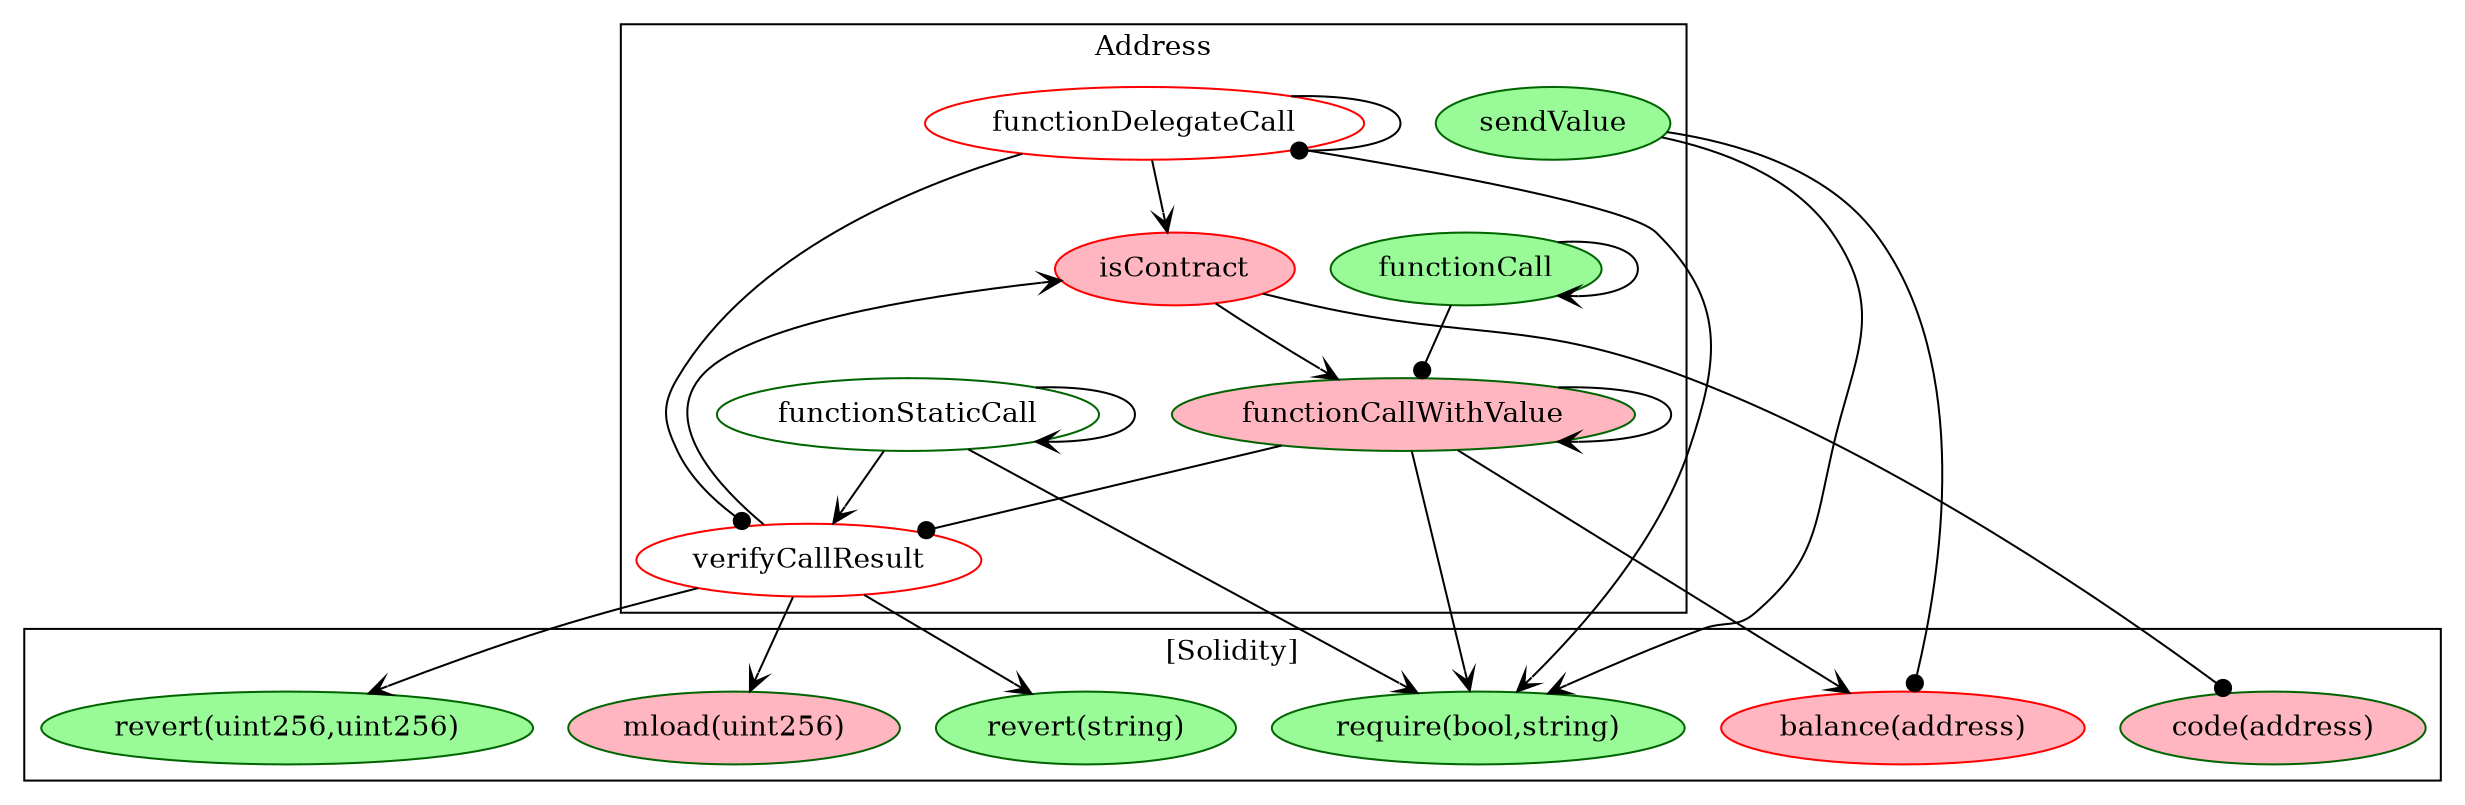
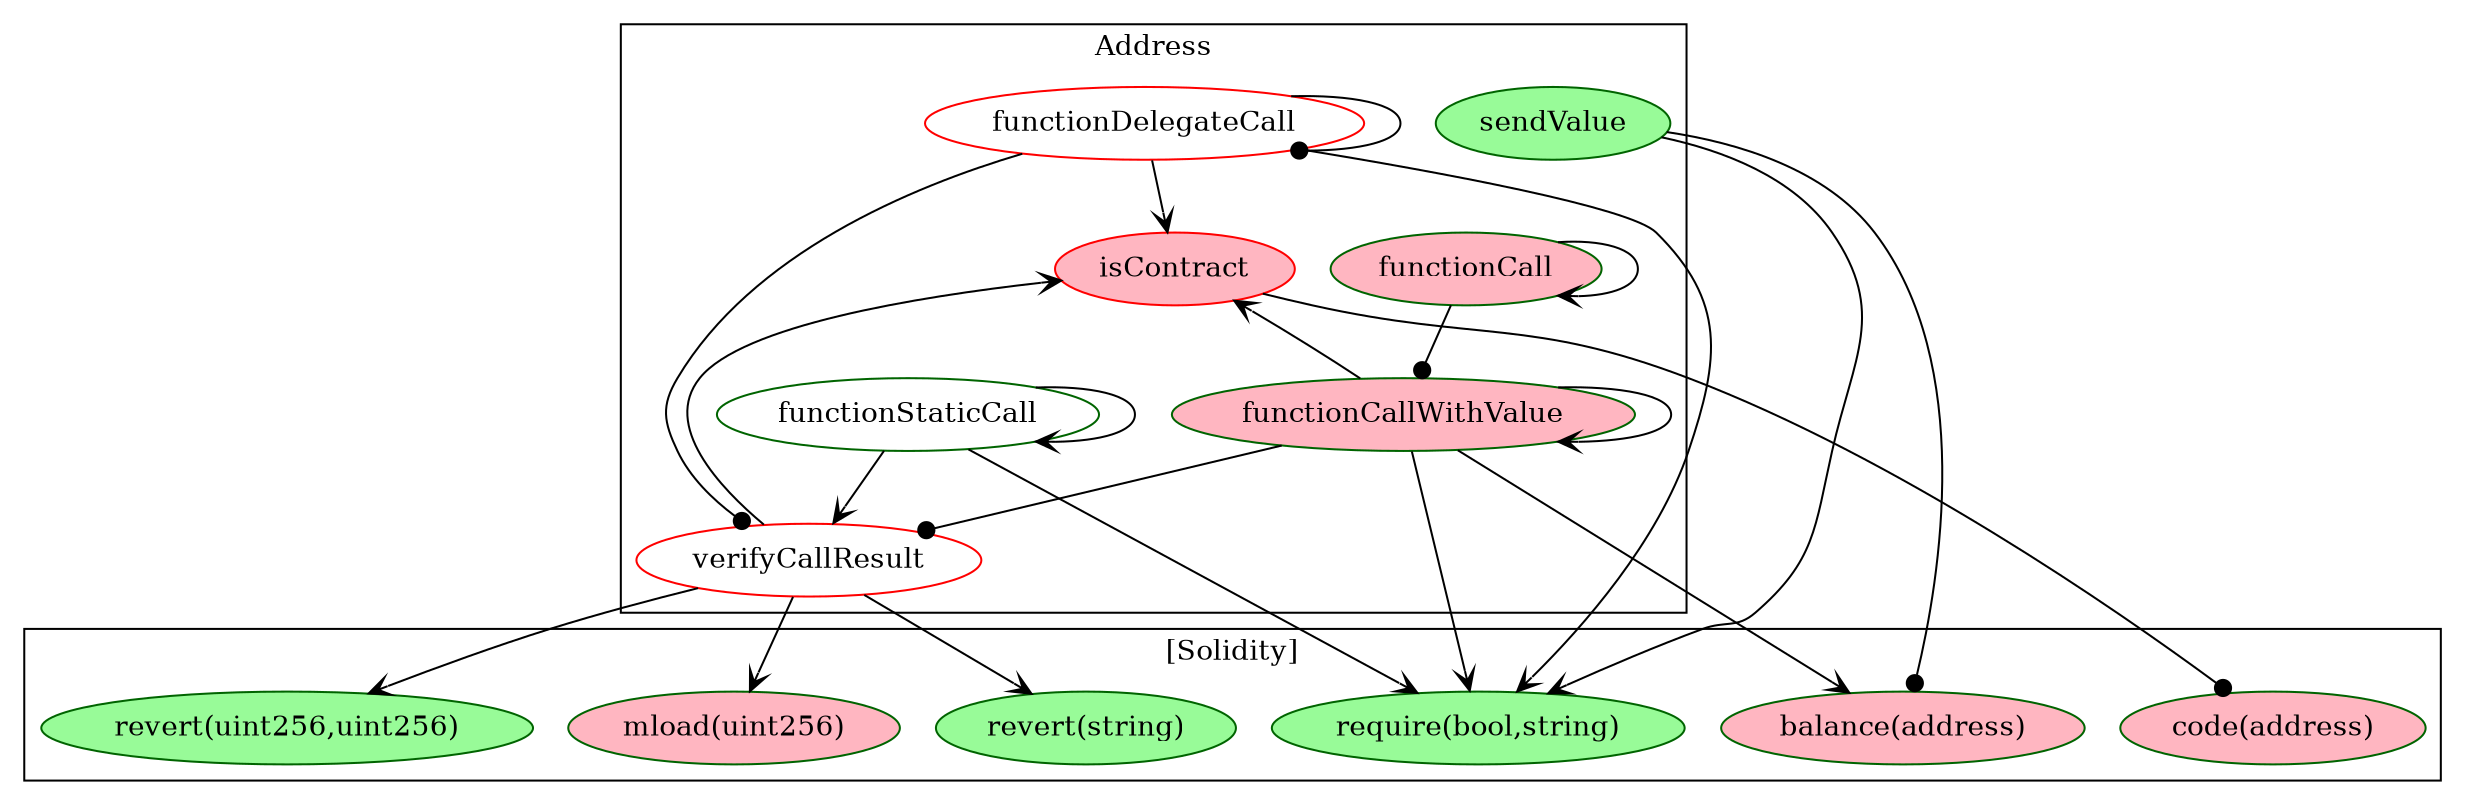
node "functionCall": fillcolor palegreen -> lightpink
edge "isContract" -> "functionCallWithValue": reversed
node "balance(address)": color red -> darkgreen
